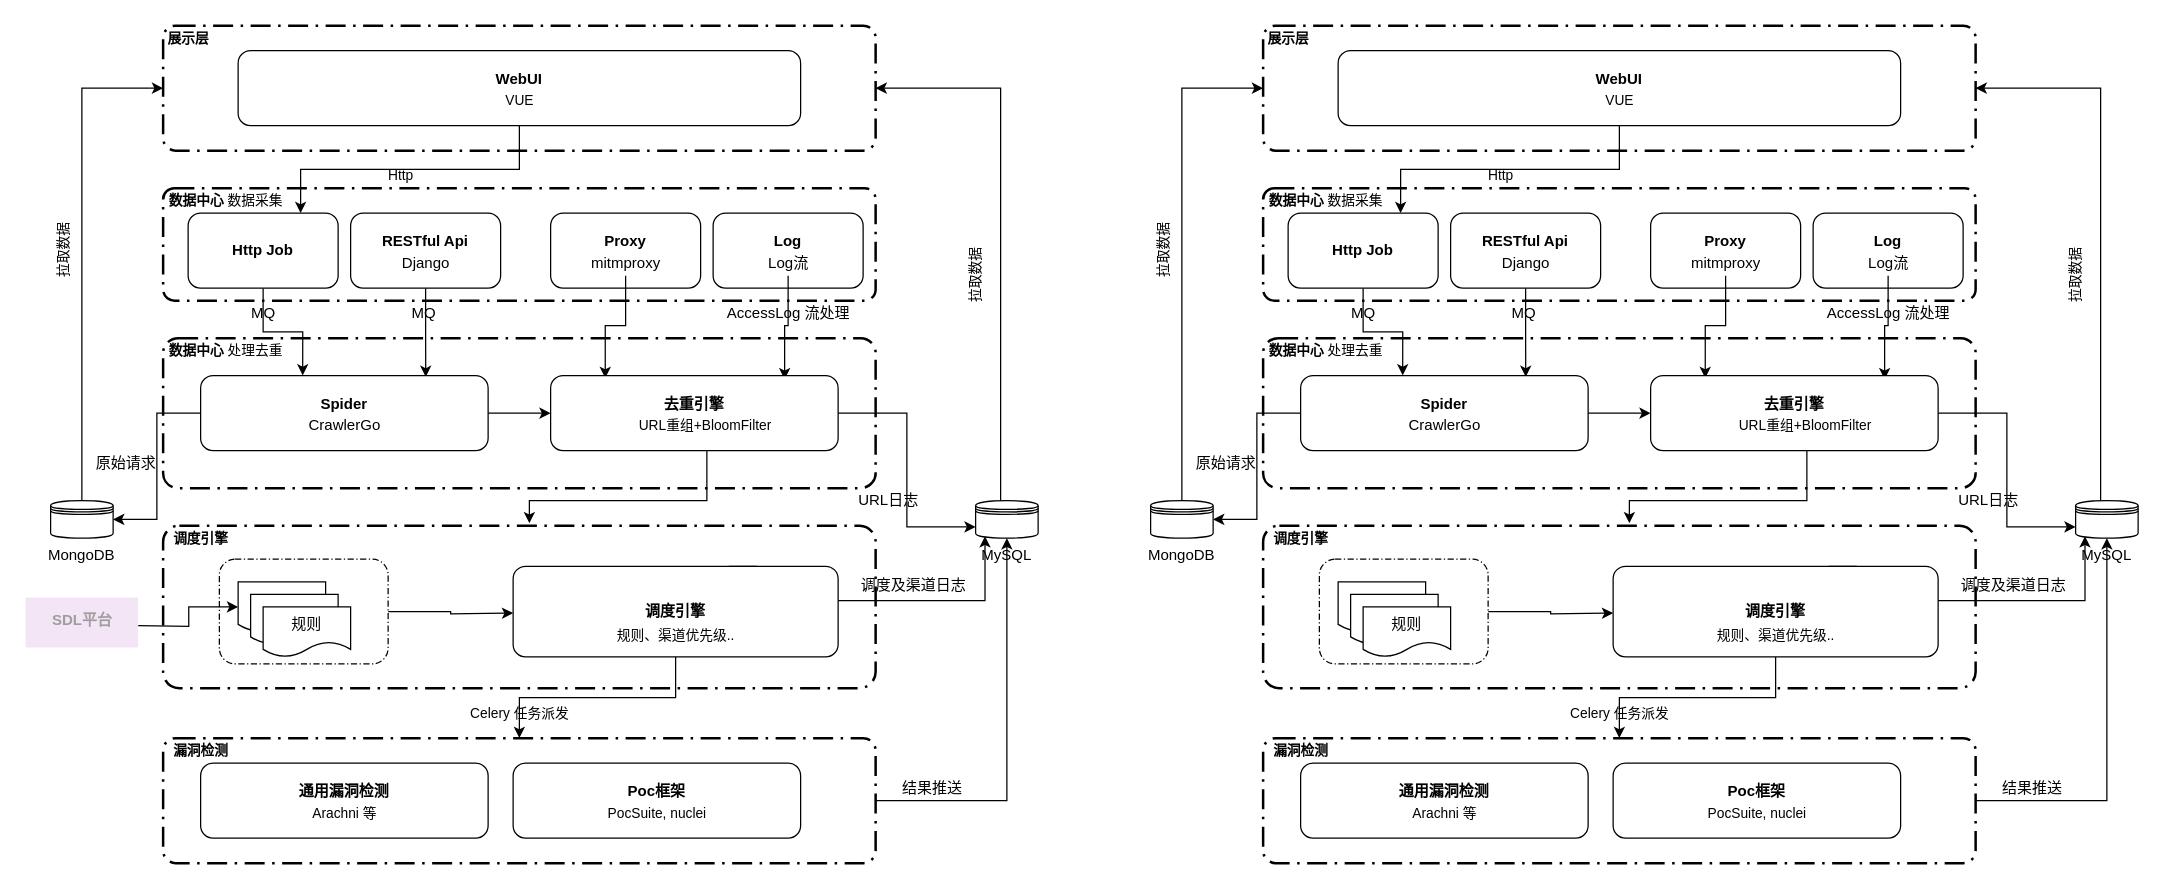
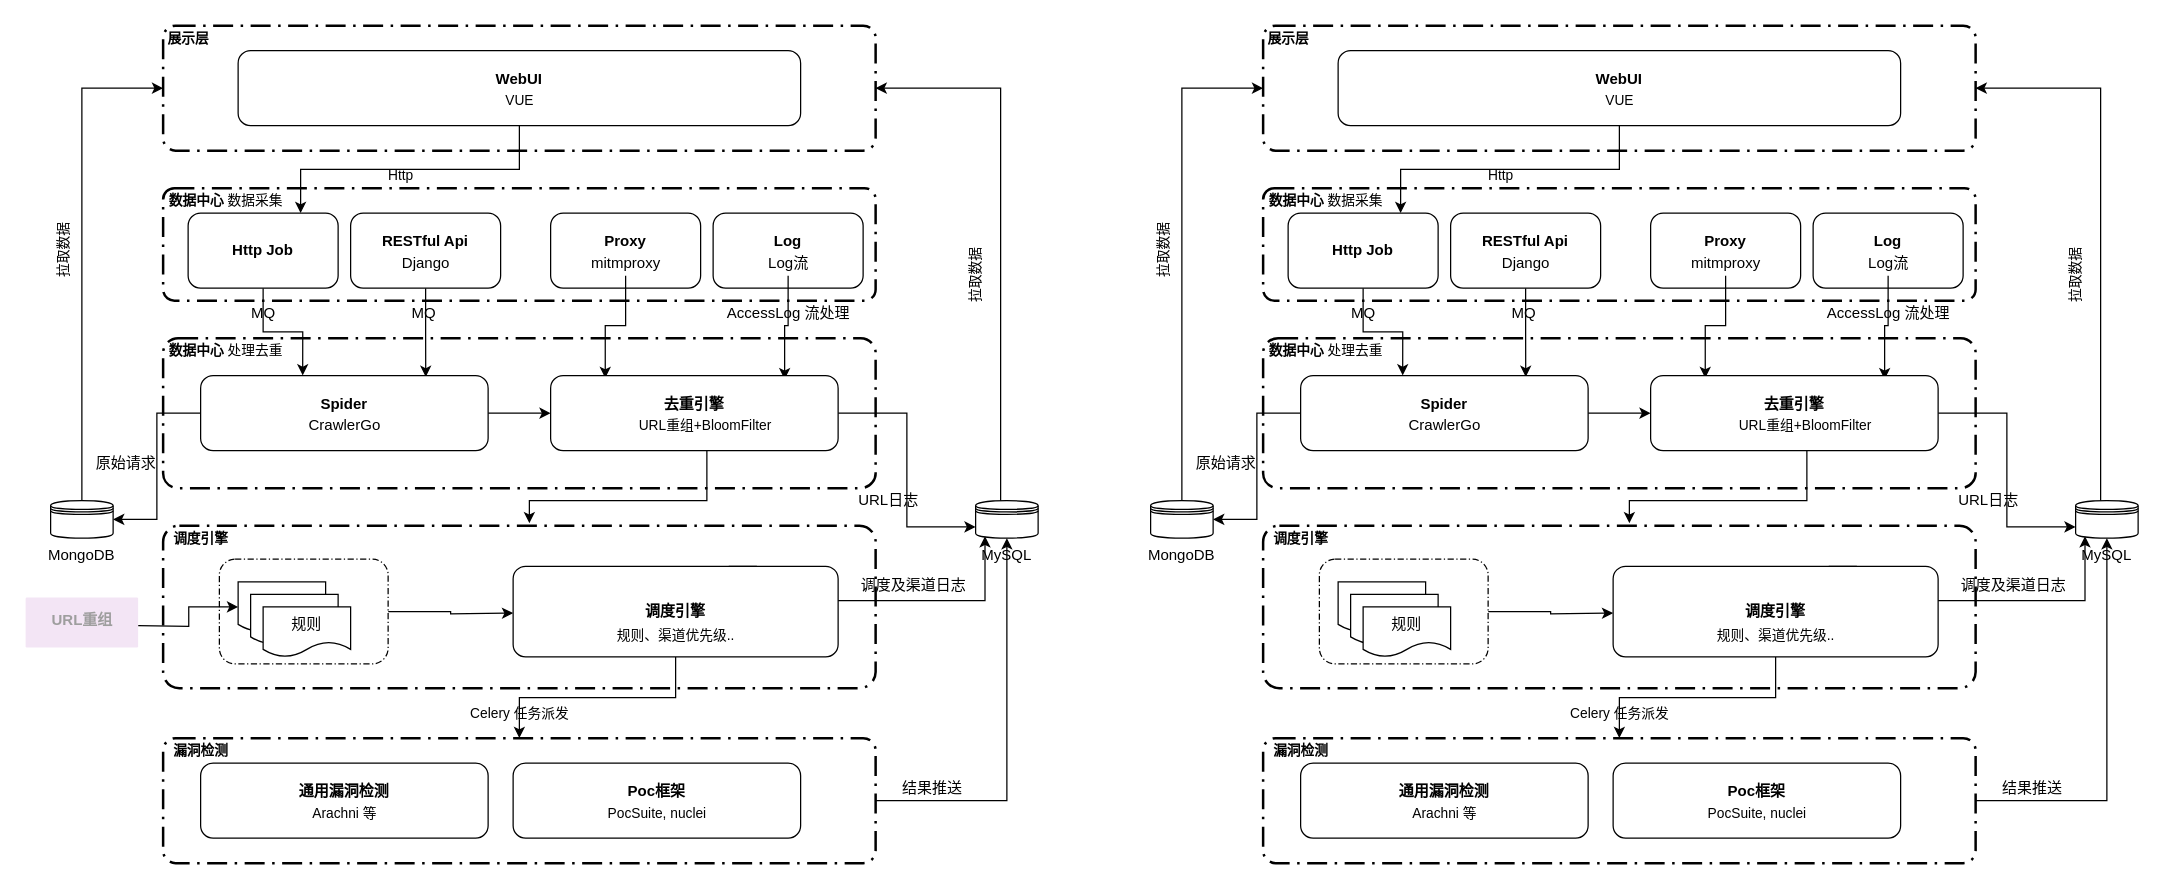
node "SDL平台": label "SDL平台" -> "URL重组"
